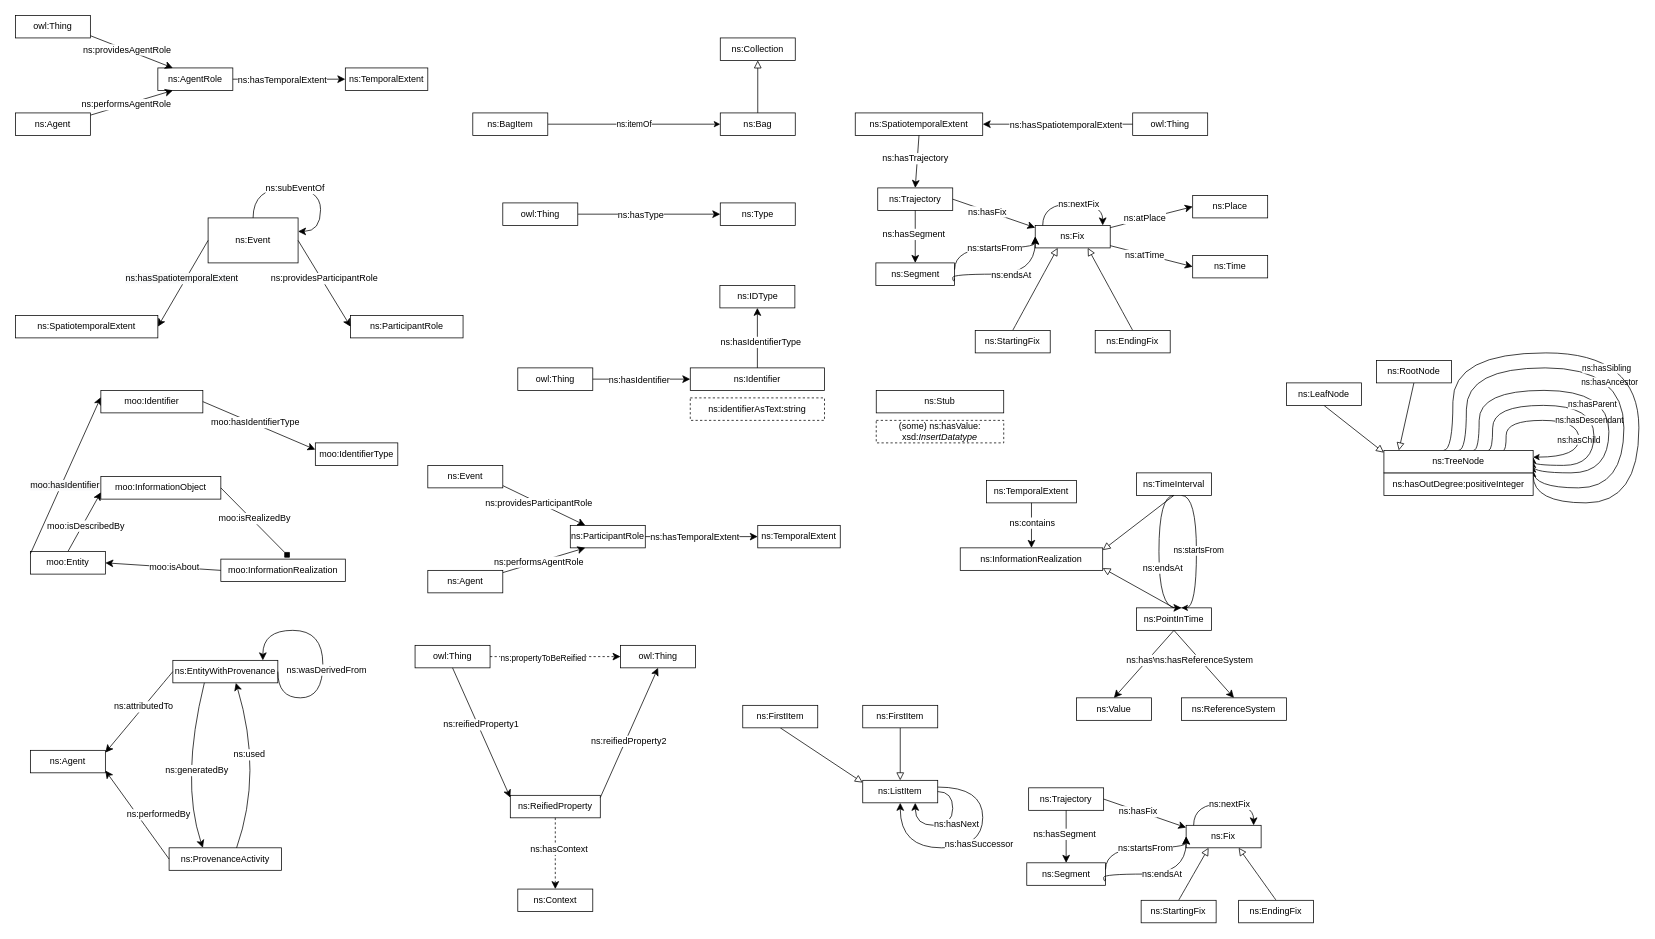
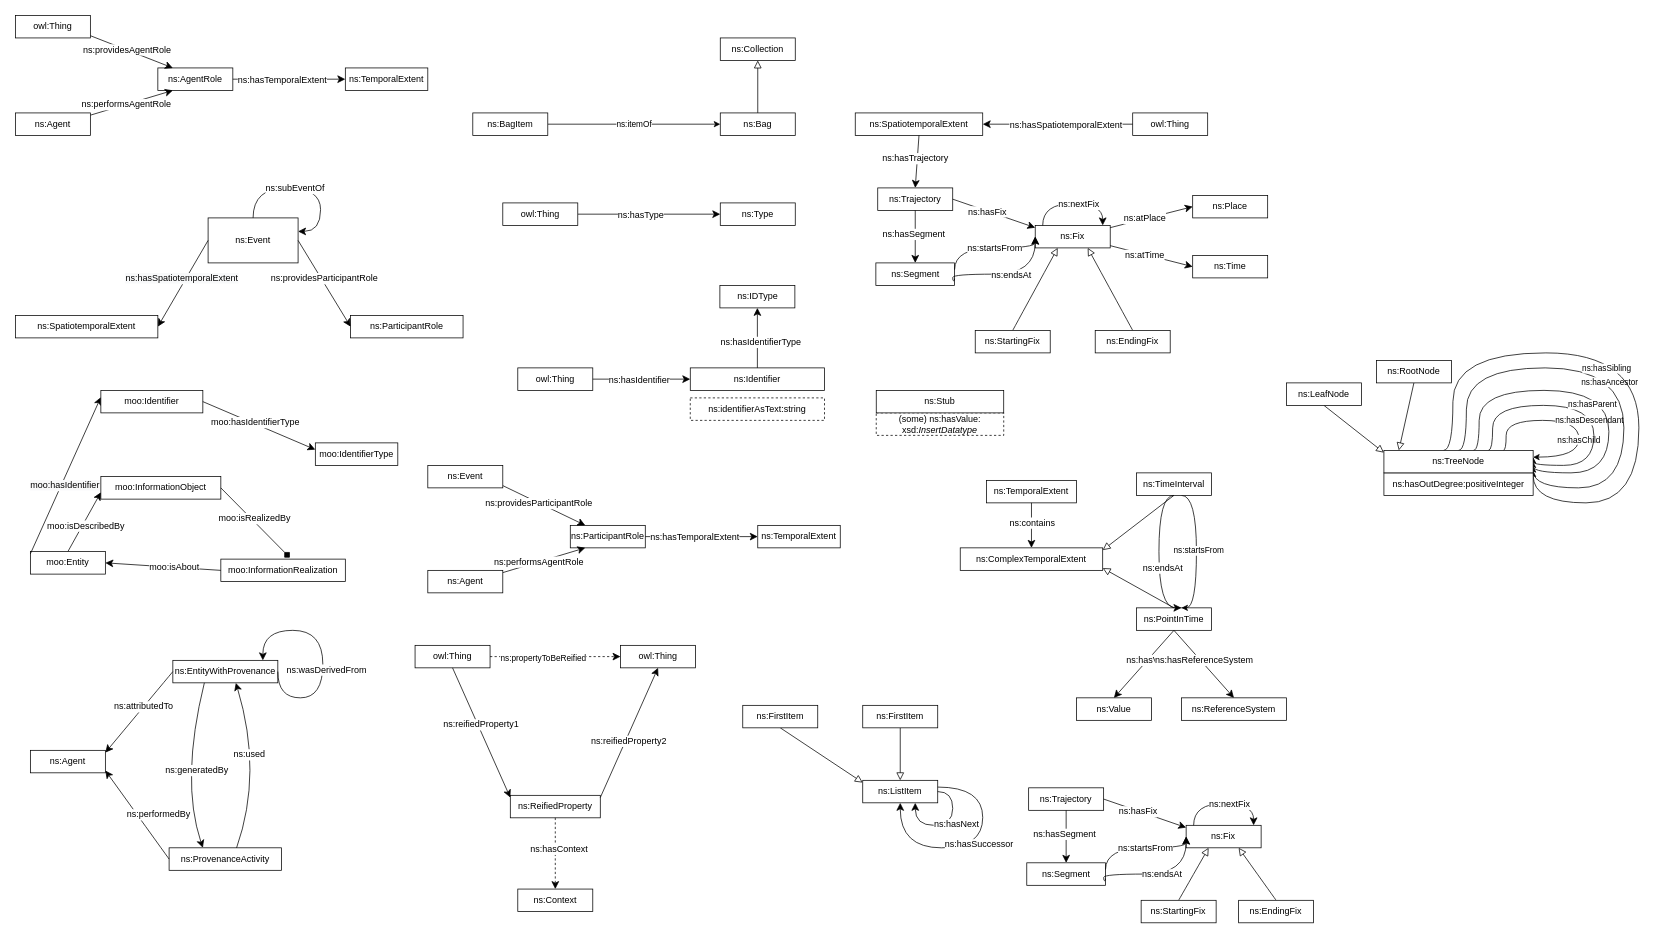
node "(some) ns:hasValue: xsd:InsertDatatype": moved (940, 432) -> (940, 424)
node "ns:InformationRealization": label "ns:InformationRealization" -> "ns:ComplexTemporalExtent"
